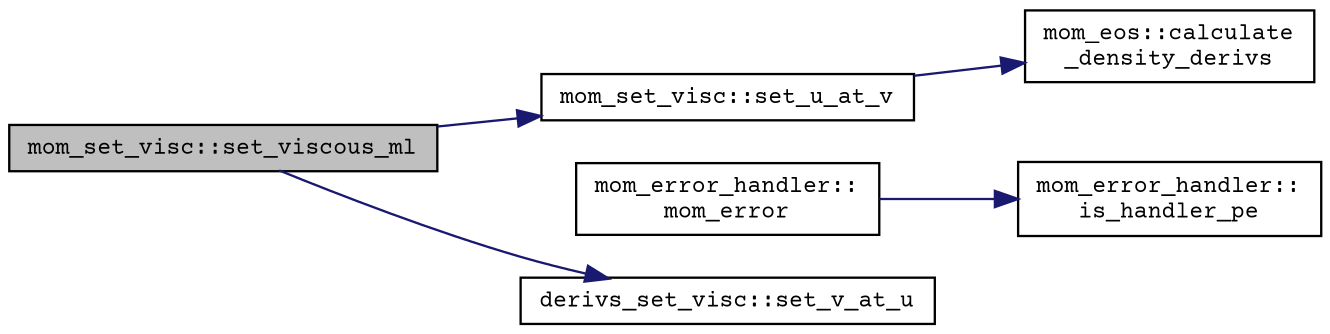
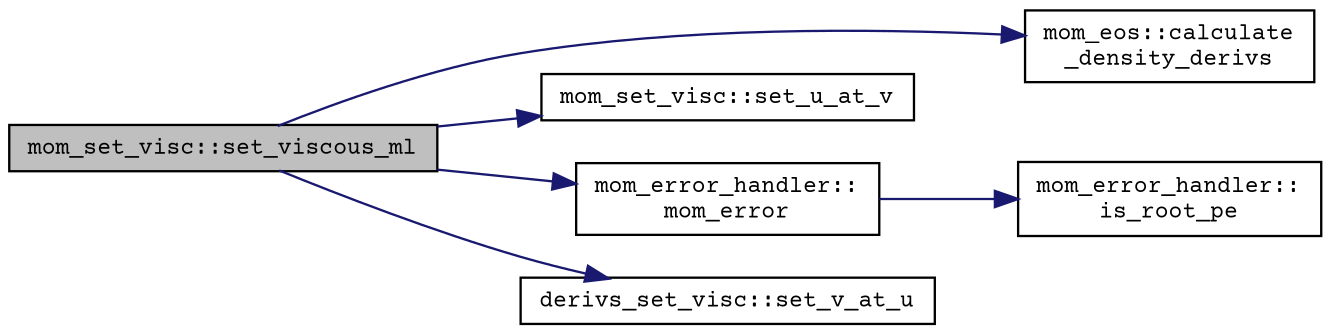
edge "mom_set_visc::set_u_at_v" -> "mom_eos::calculate _density_derivs": now "mom_set_visc::set_viscous_ml" -> "mom_eos::calculate _density_derivs"
edge "mom_set_visc::set_viscous_ml" -> "mom_error_handler:: mom_error": added
node "mom_error_handler:: is_handler_pe": label "mom_error_handler:: is_handler_pe" -> "mom_error_handler:: is_root_pe"
